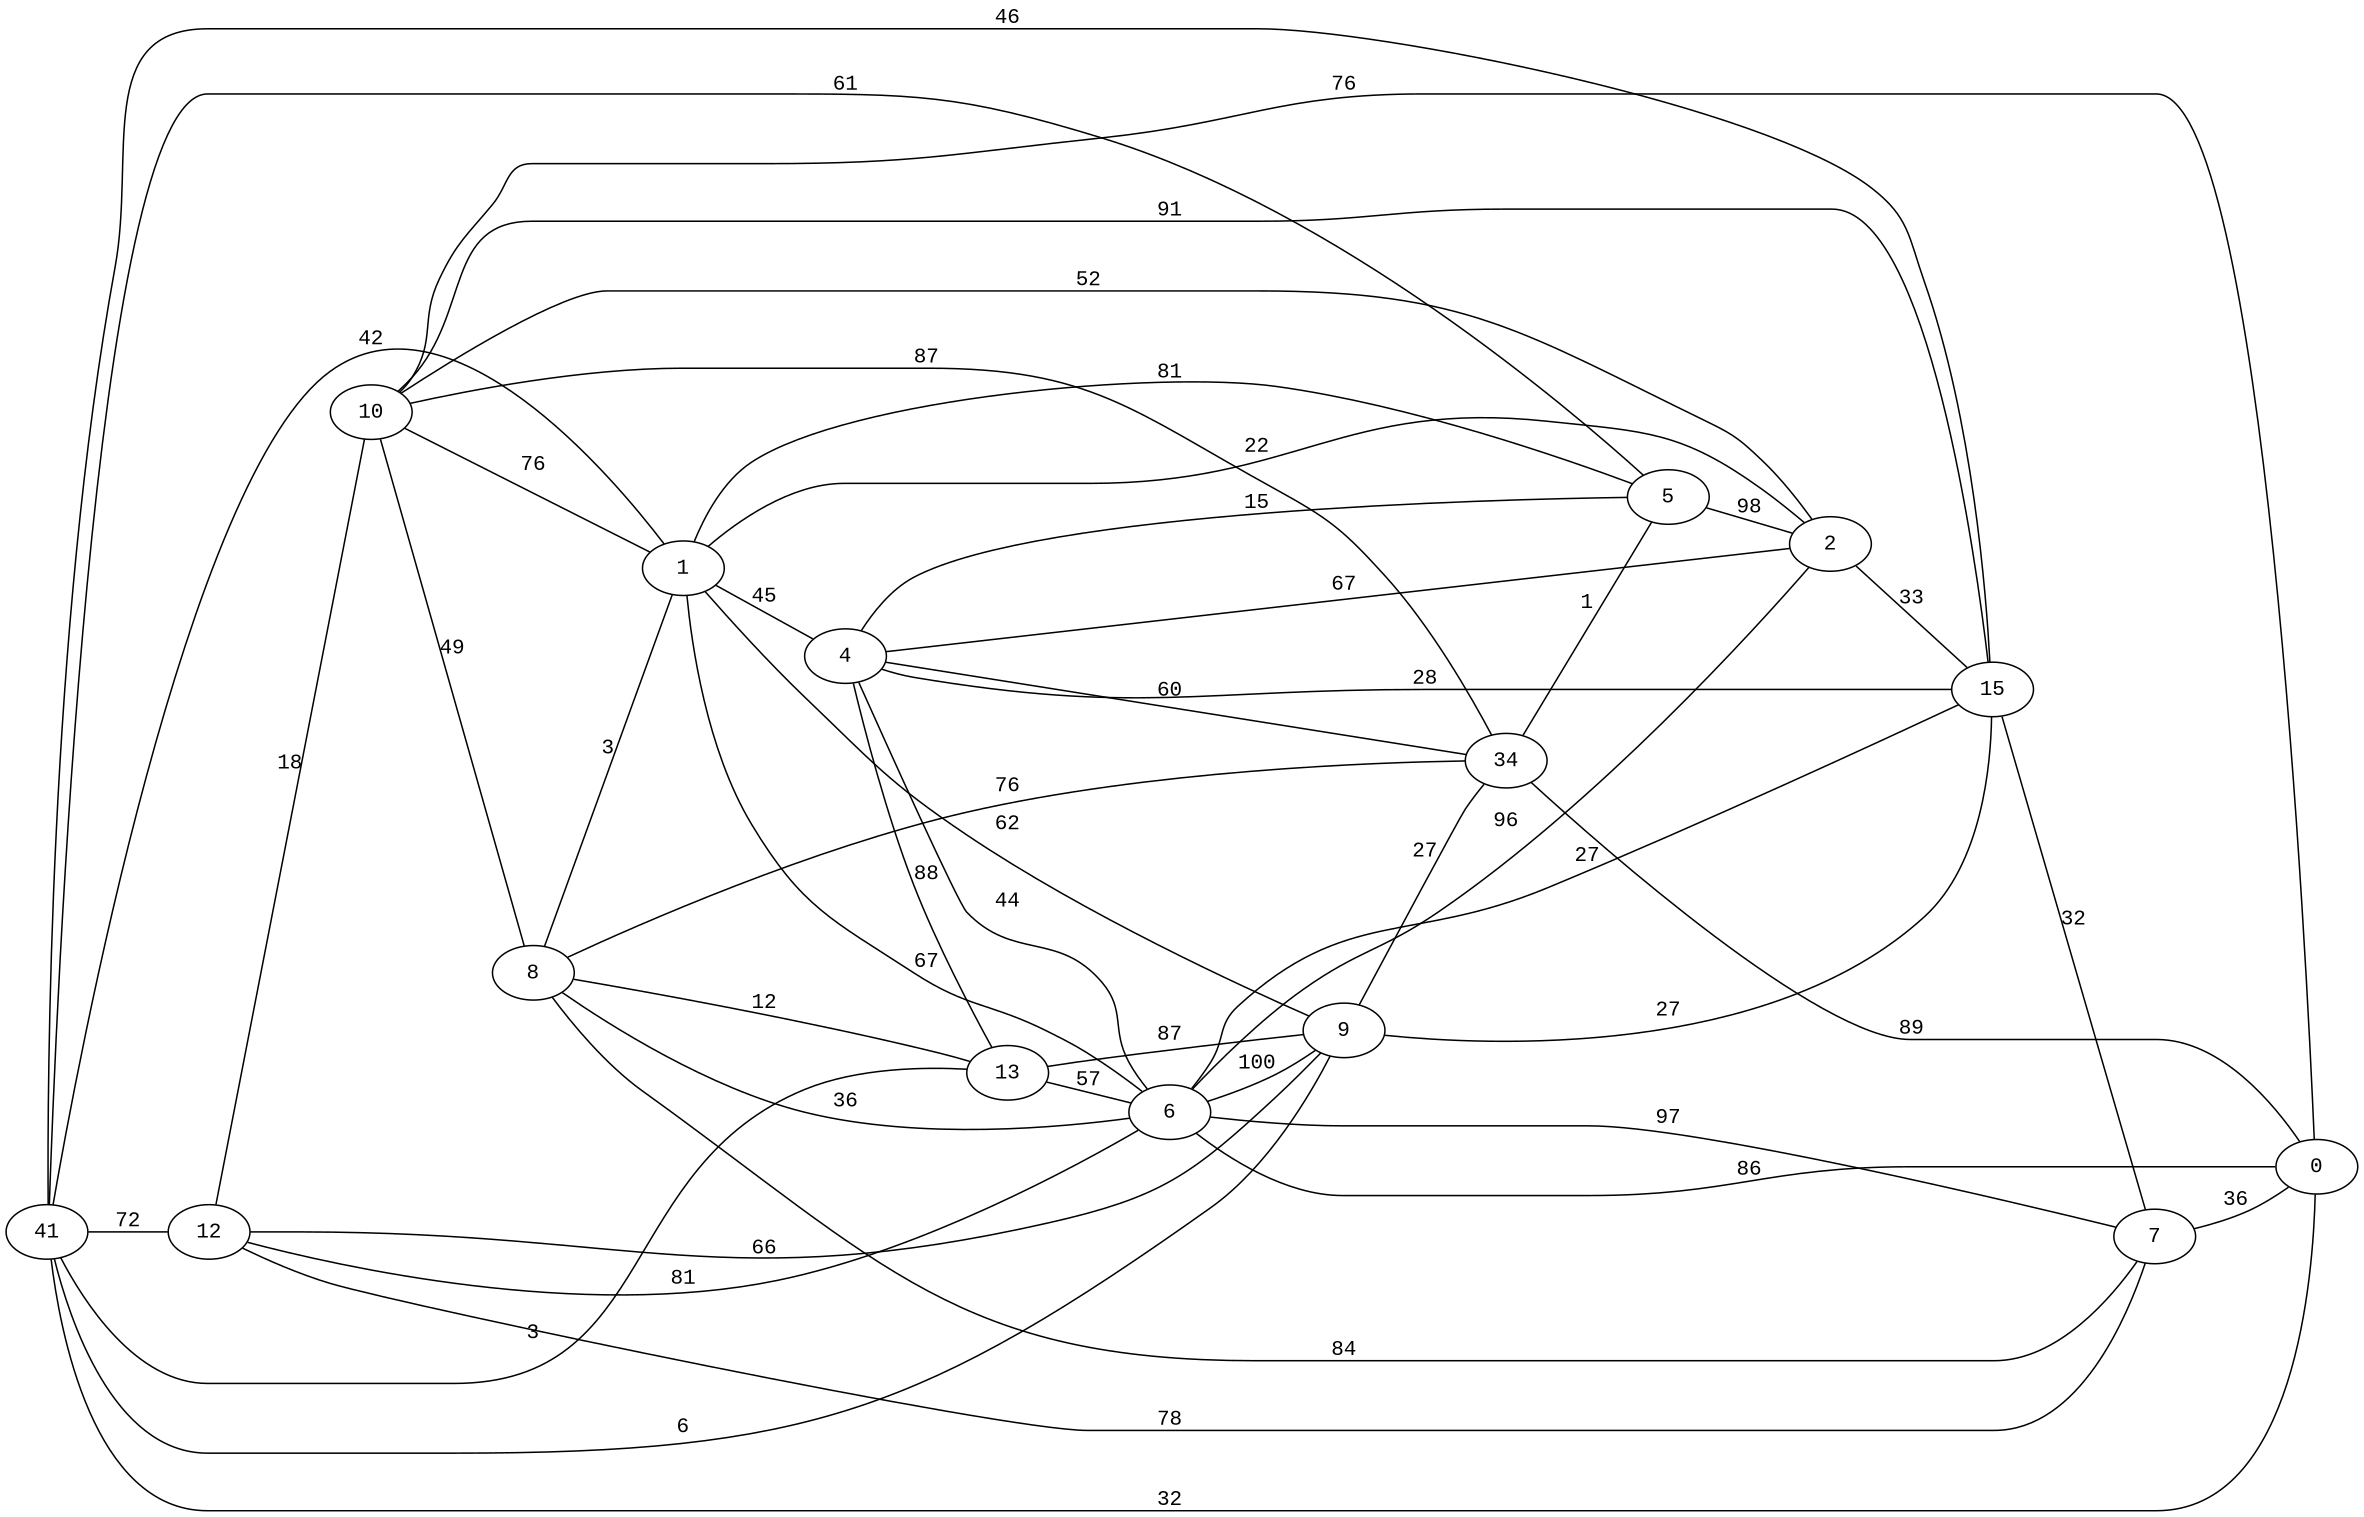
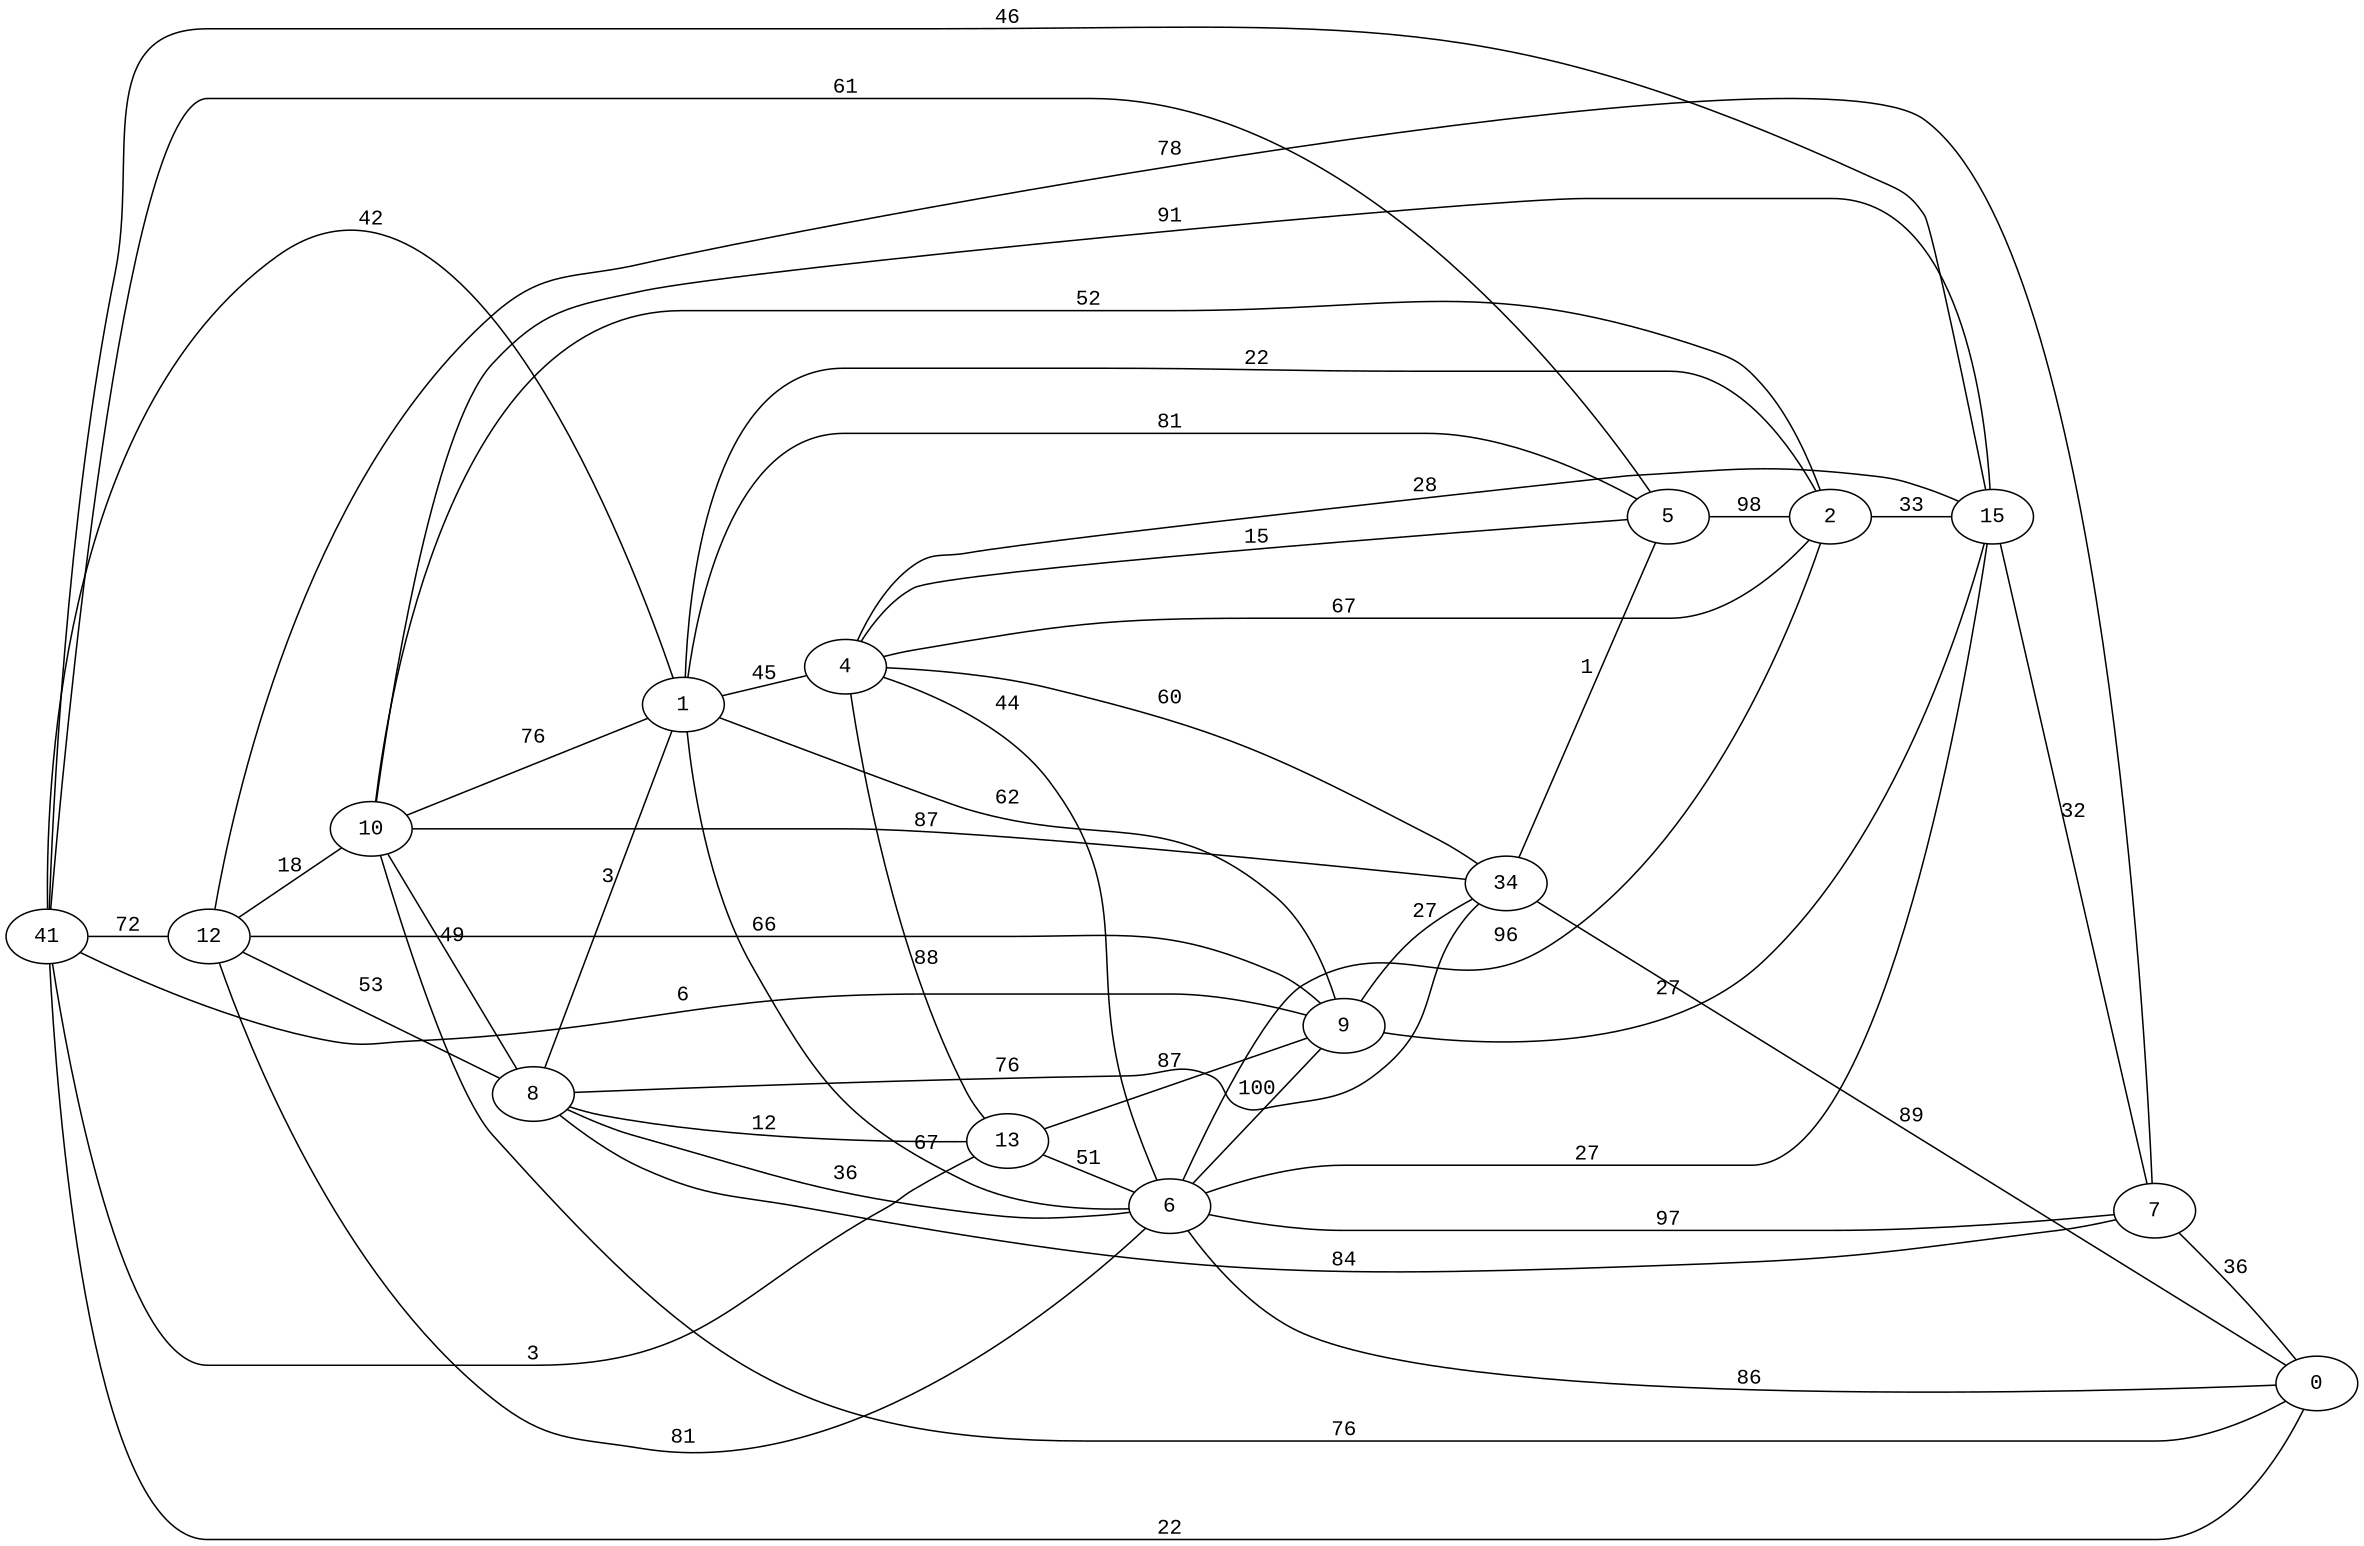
edge "12" -- "8": added, label "53"
edge "13" -- "6": label "57" -> "51"
edge "0" -- "41": label "32" -> "22"
